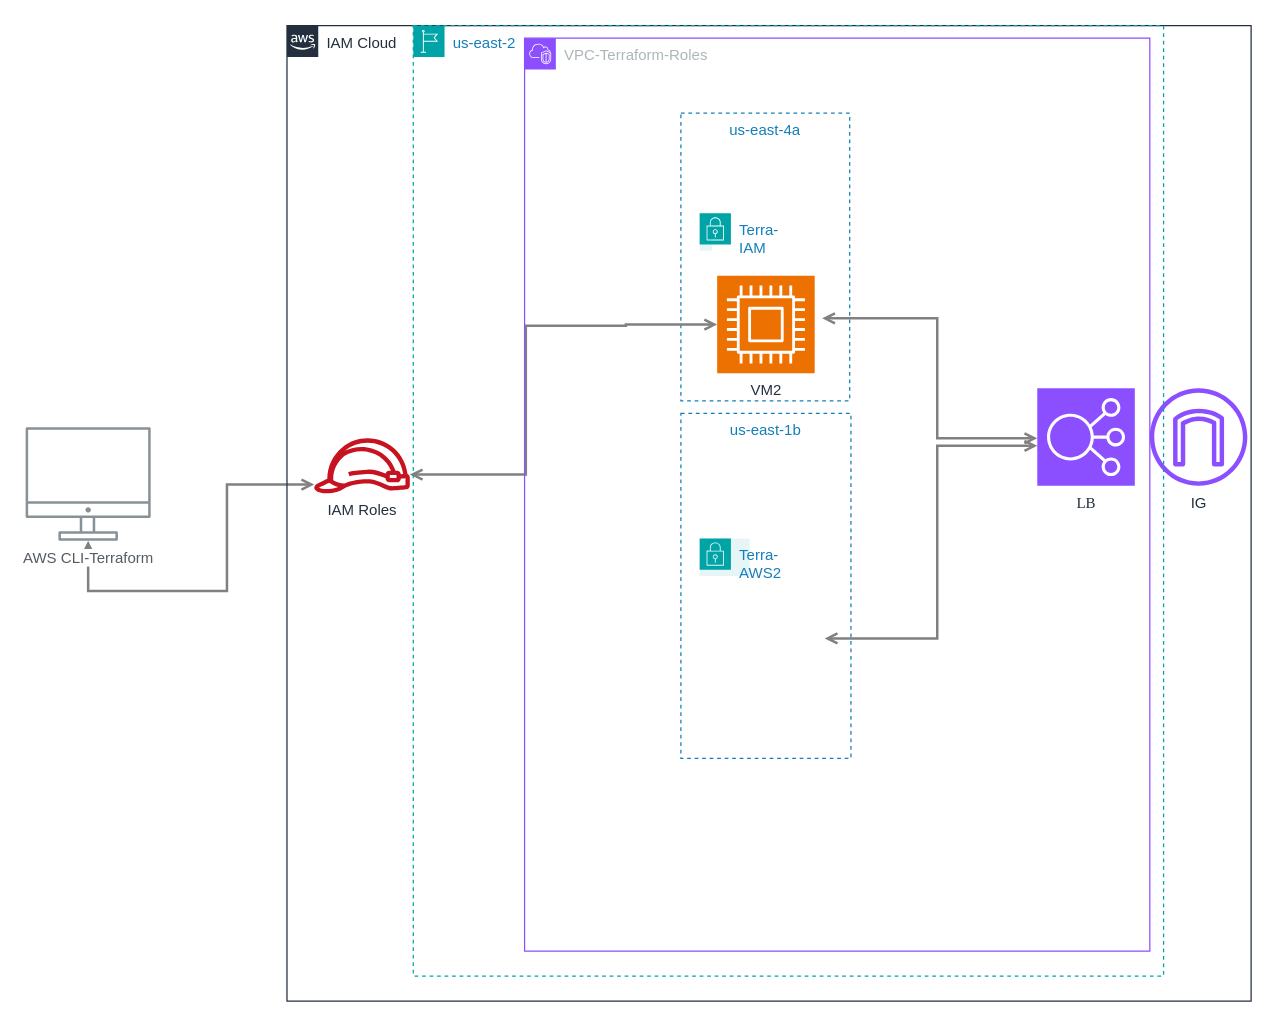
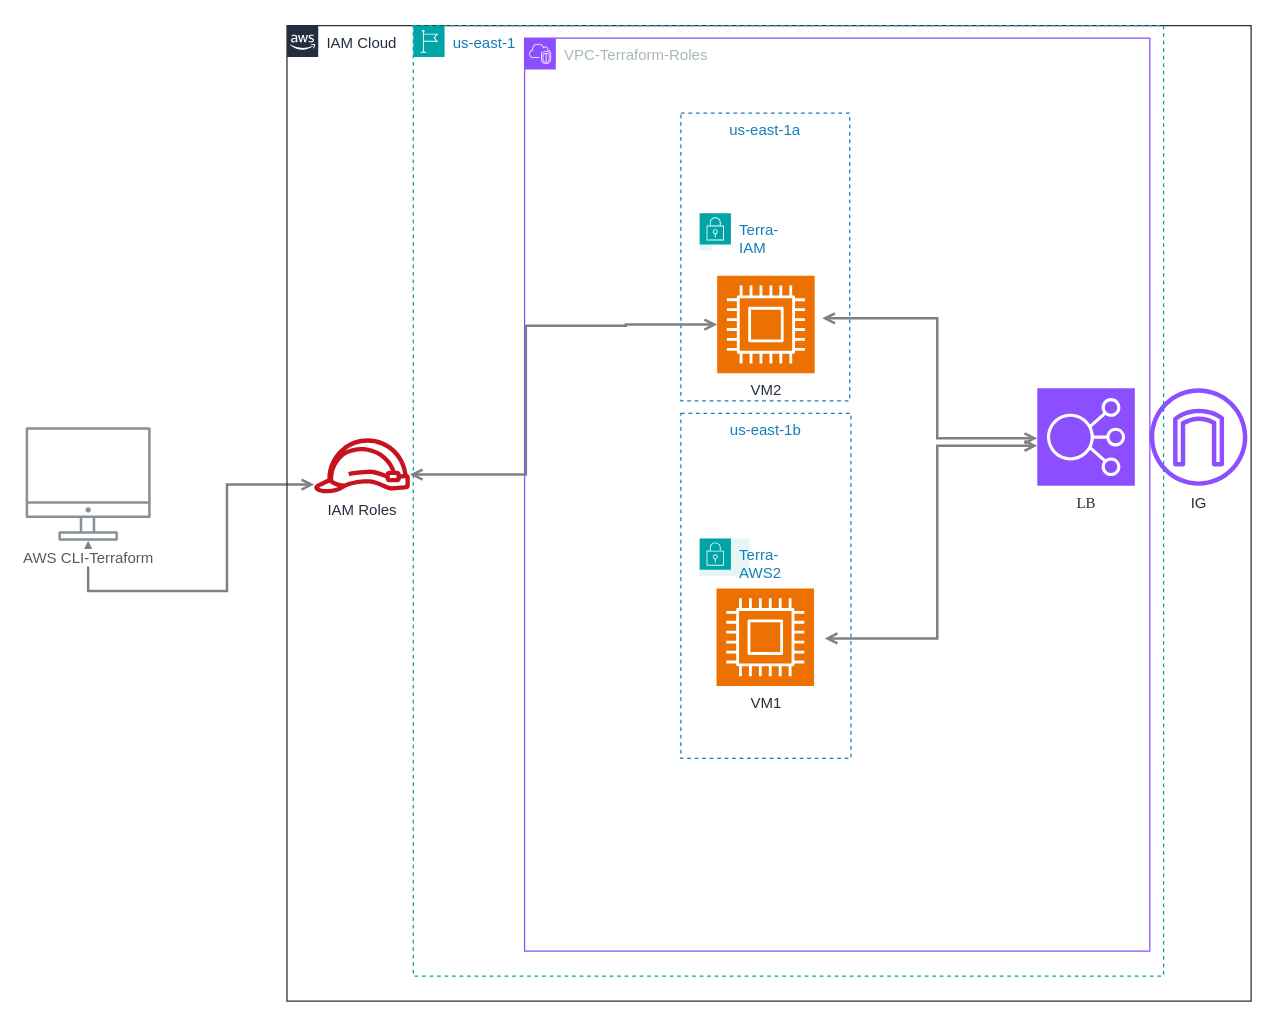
node "us-east-2": label "us-east-2" -> "us-east-1"
node "us-east-4a": label "us-east-4a" -> "us-east-1a"
node "VM1": added
